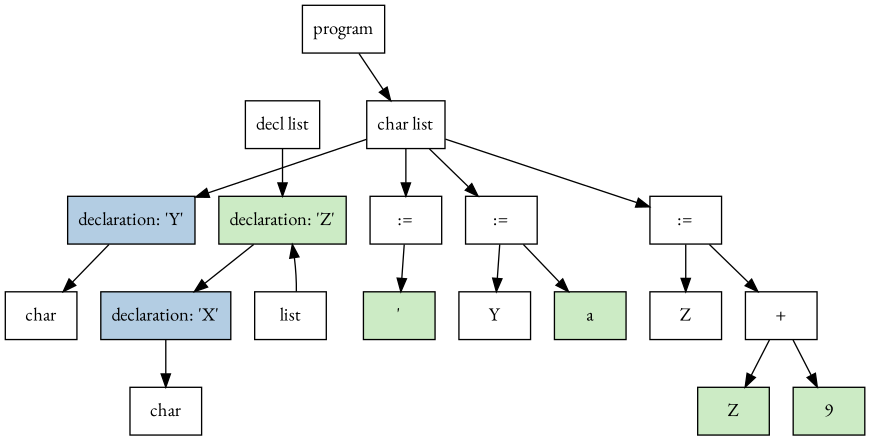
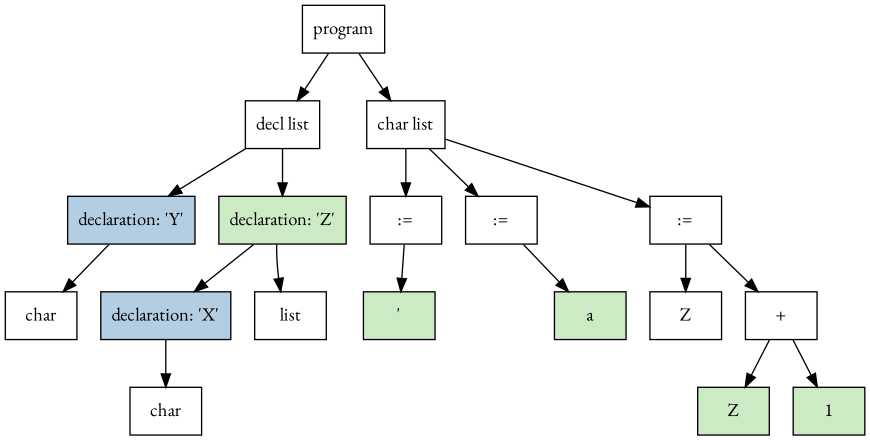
edge "program" -> "decl list": added
edge "char list" -> "declaration: 'Y'": now "decl list" -> "declaration: 'Y'"
edge "list" -> "declaration: 'Z'": reversed
node "Y": removed
node "9": label "9" -> "1"
